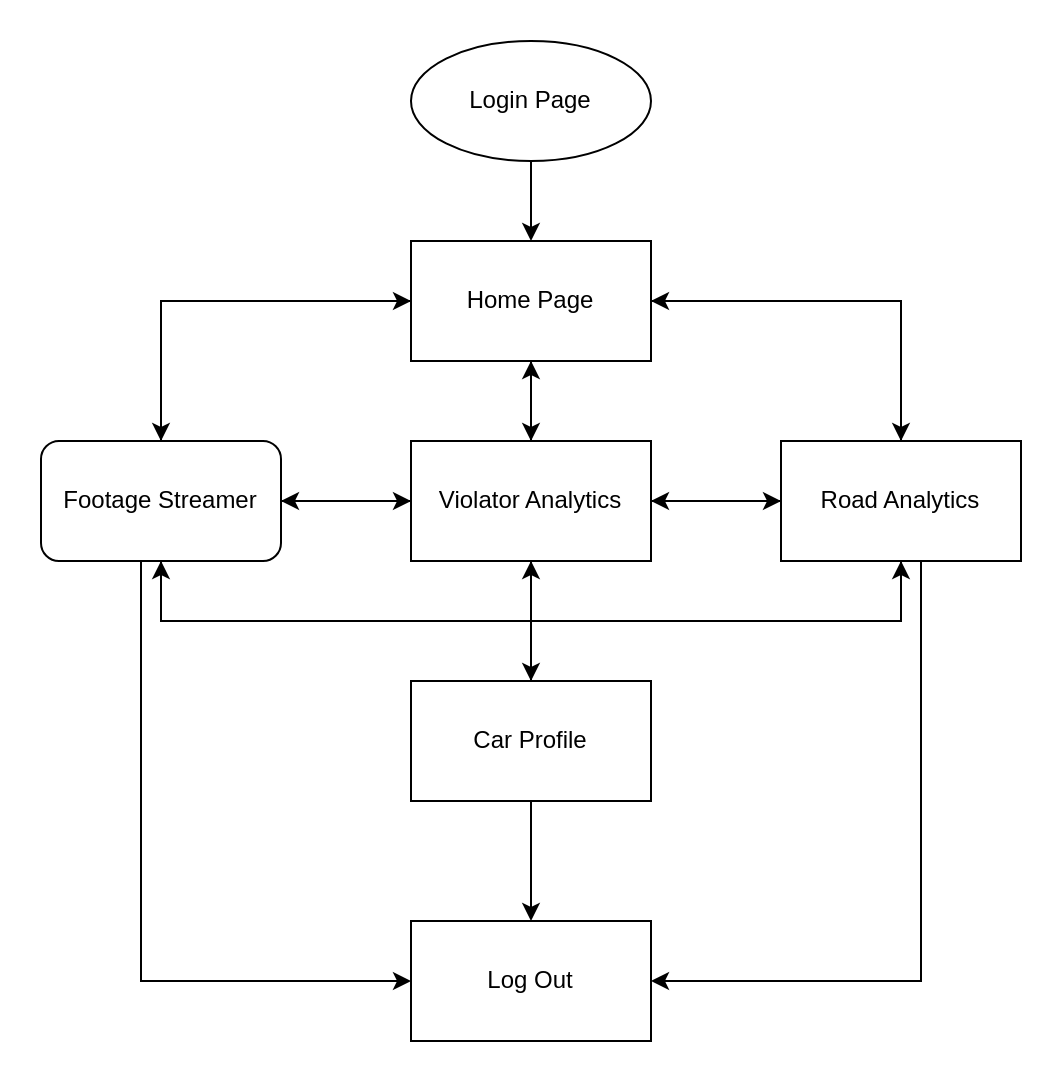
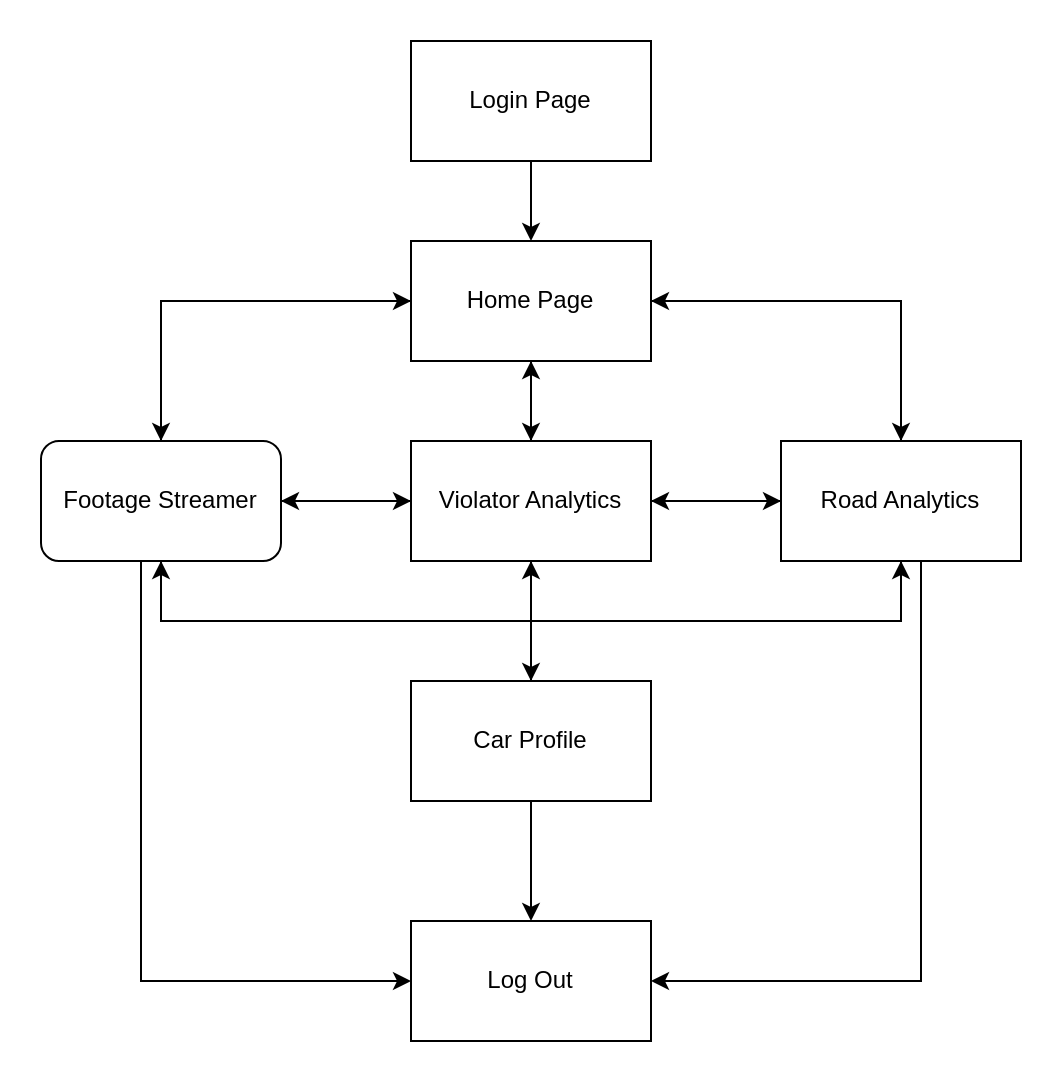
node "Login Page": shape ellipse -> rectangle
